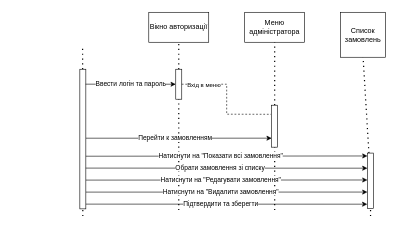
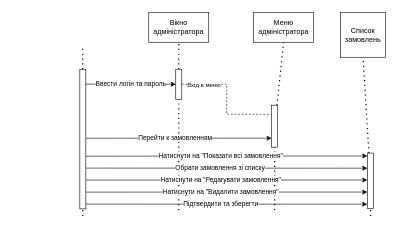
node "Вікно авторизації": label "Вікно авторизації" -> "Вікно адміністратора"
node "Меню адміністратора": moved (275, 27) -> (284, 27)
